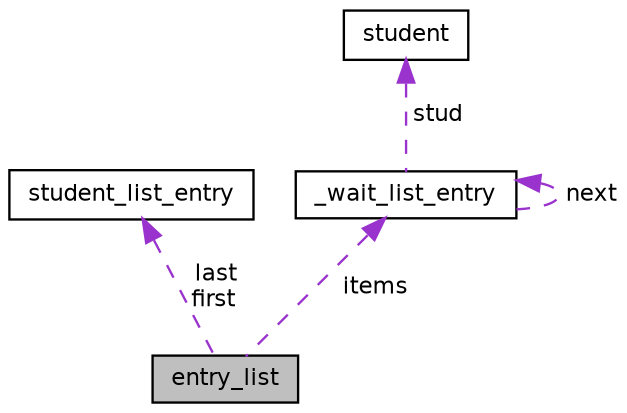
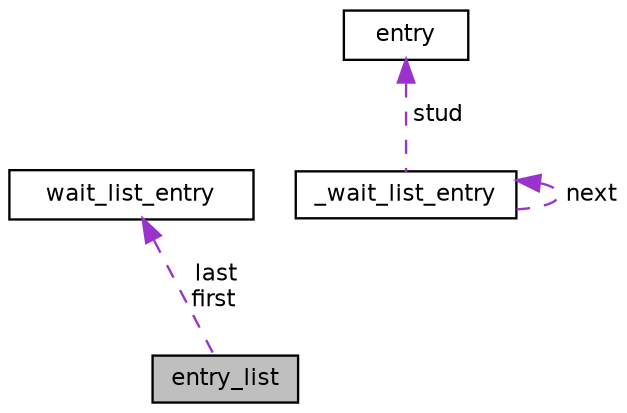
node "student": label "student" -> "entry"
node "student_list_entry": label "student_list_entry" -> "wait_list_entry"
edge "entry_list" -> "_wait_list_entry": removed, label "items"
